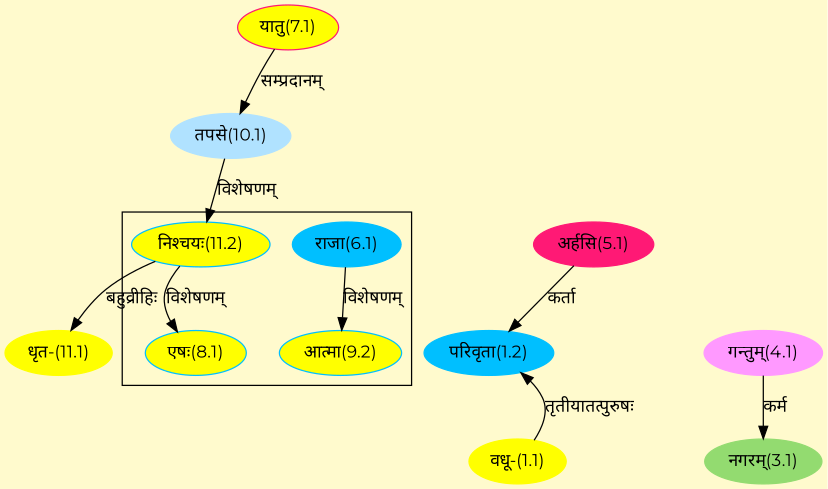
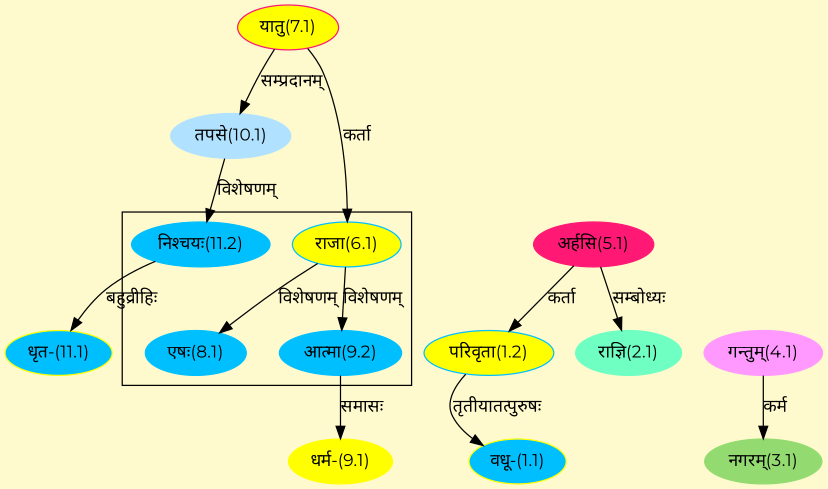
edge "यातु(7.1)" -> "राजा(6.1)": added, label "कर्ता"
node "निश्चयः(11.2)": fillcolor #ffff00 -> #00bfff
node "राजा(6.1)": fillcolor #00bfff -> #ffff00
edge "निश्चयः(11.2)" -> "एषः(8.1)": now "राजा(6.1)" -> "एषः(8.1)"
node "धृत-(11.1)": fillcolor #ffff00 -> #00bfff
node "एषः(8.1)": fillcolor #ffff00 -> #00bfff
node "आत्मा(9.2)": fillcolor #ffff00 -> #00bfff
node "परिवृता(1.2)": fillcolor #00bfff -> #ffff00
node "राज्ञि(2.1)": added
edge "वधू-(1.1)" -> "परिवृता(1.2)": reversed
node "धर्म-(9.1)": added
node "वधू-(1.1)": fillcolor #ffff00 -> #00bfff
